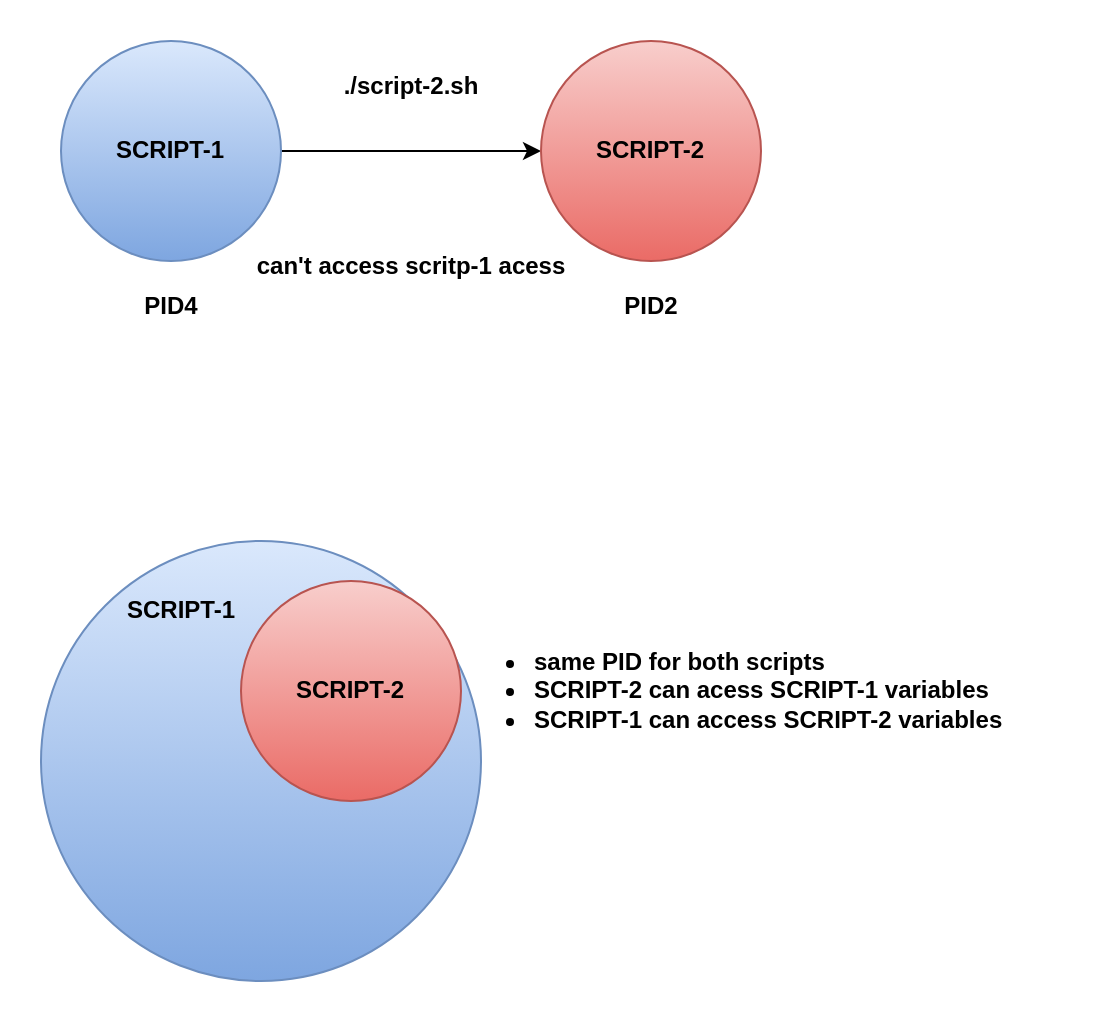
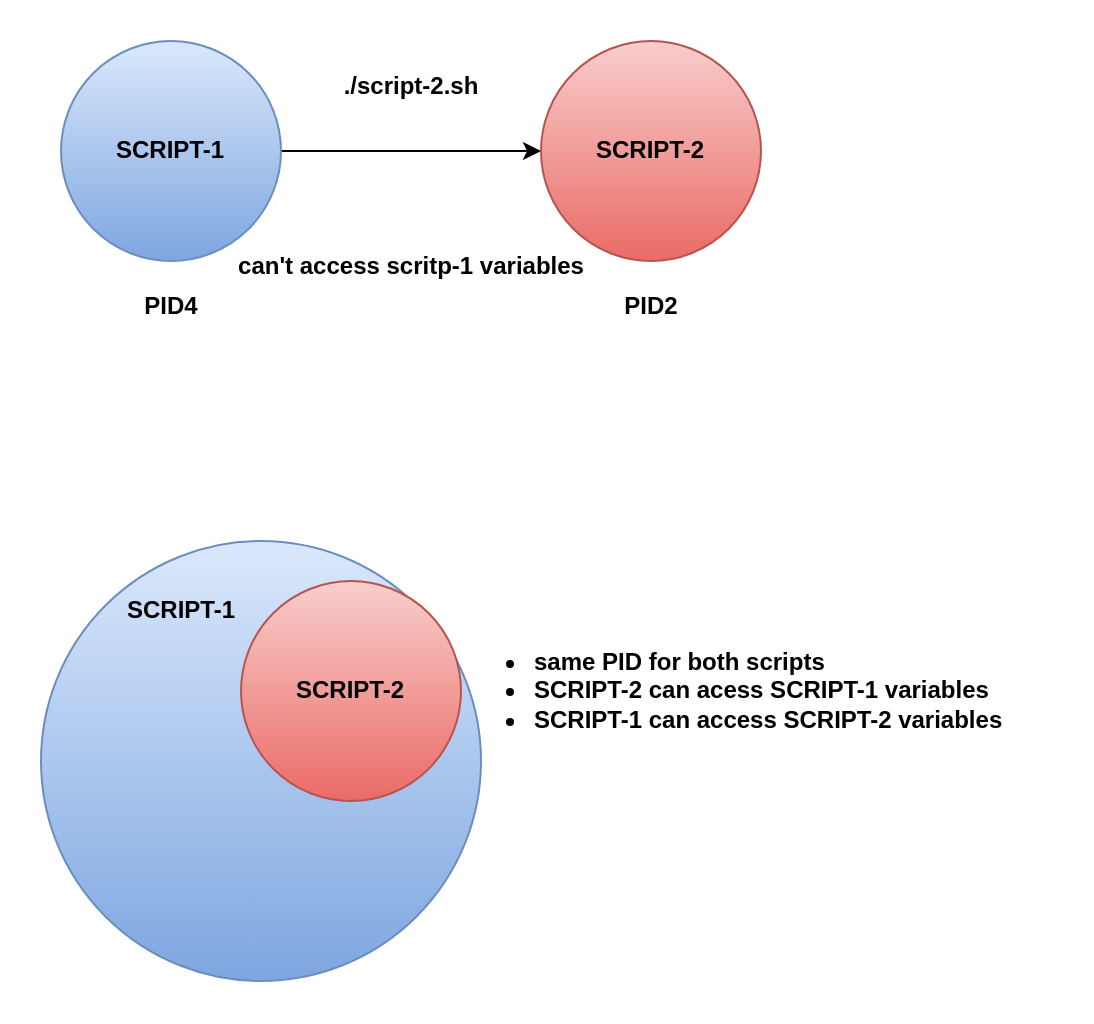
node "can't access scritp-1 acess": label "can't access scritp-1 acess" -> "can't access scritp-1 variables"
